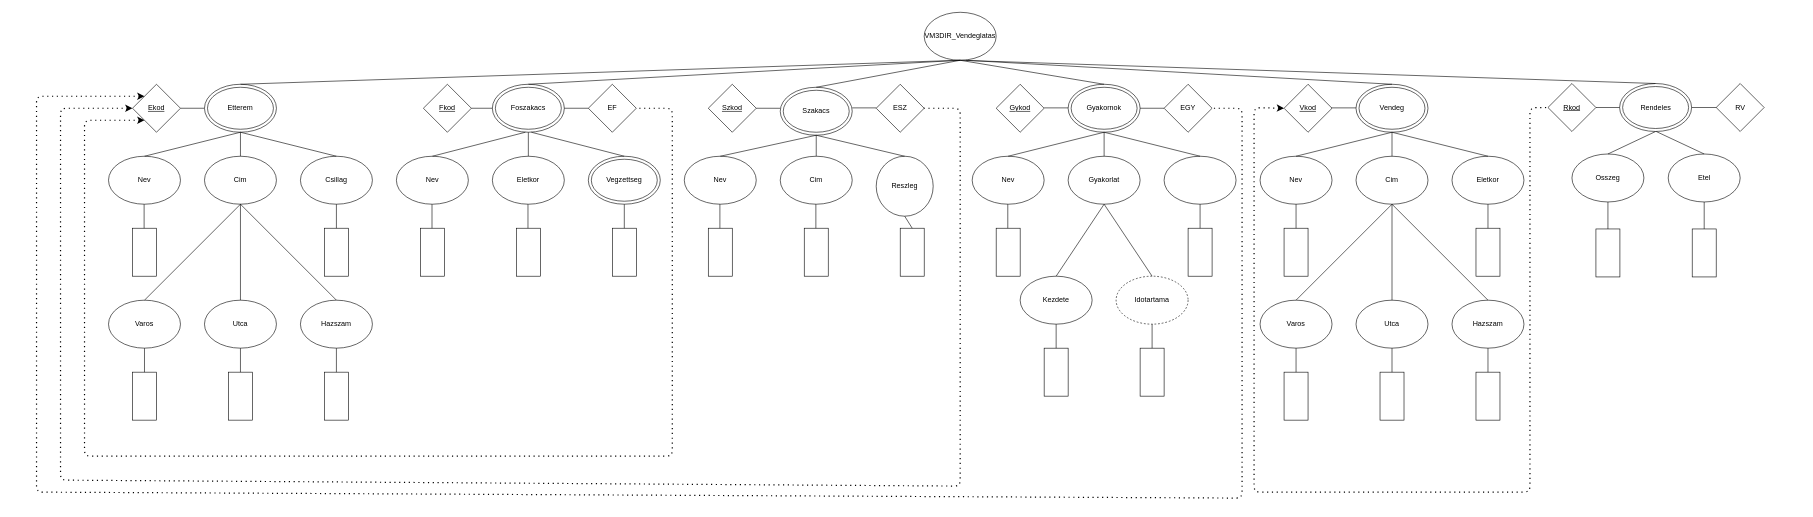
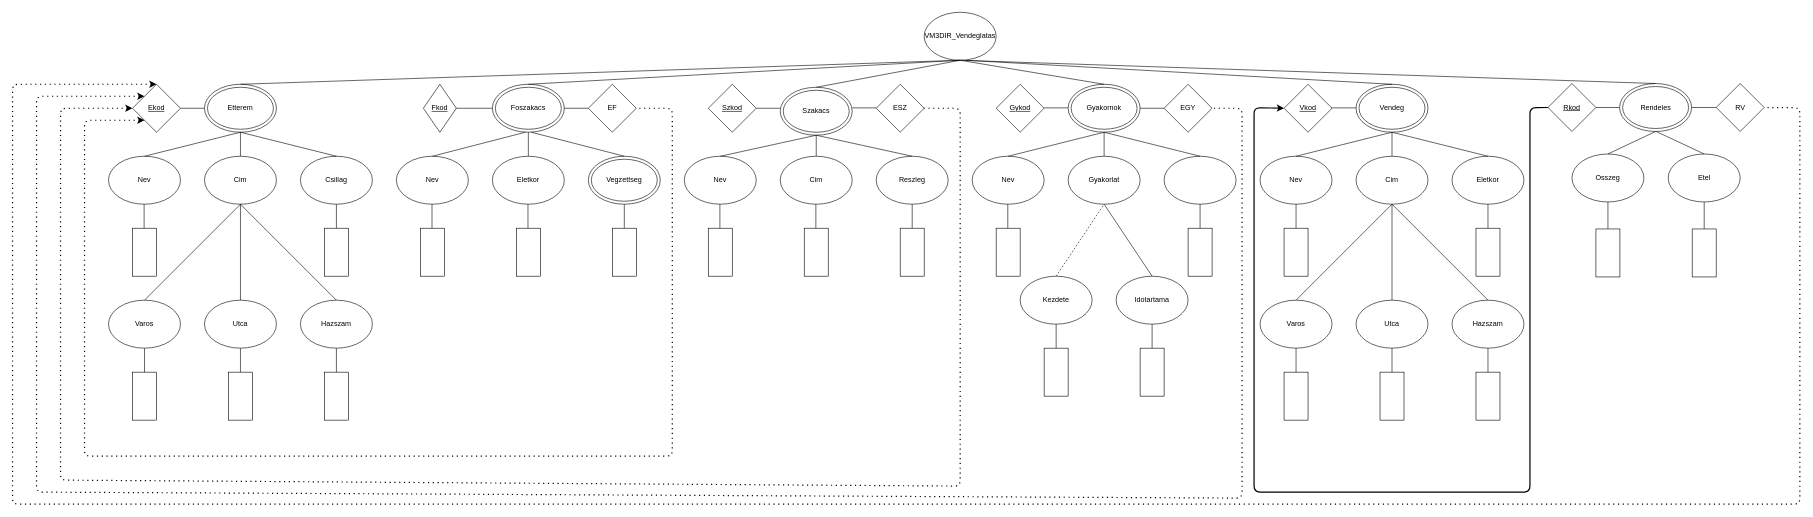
node "Fkod": size 48x48 -> 33x48
node "Reszleg": size 57x60 -> 72x48
edge "Gyakorlat" -- "Kezdete": style solid -> dashed
node "Idotartama": style dashed -> solid
edge "Rkod" -> "Vkod": style dashed -> solid
edge "RV" -> "Ekod": added
